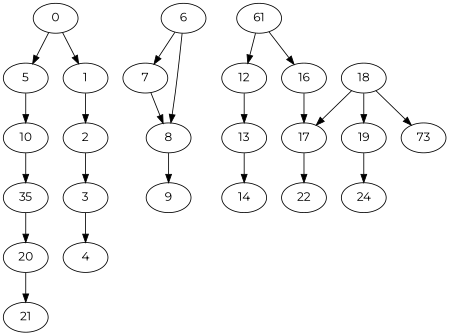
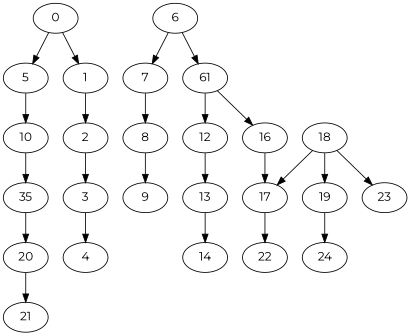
edge "6" -> "8": now "6" -> "61"
node "73": label "73" -> "23"
